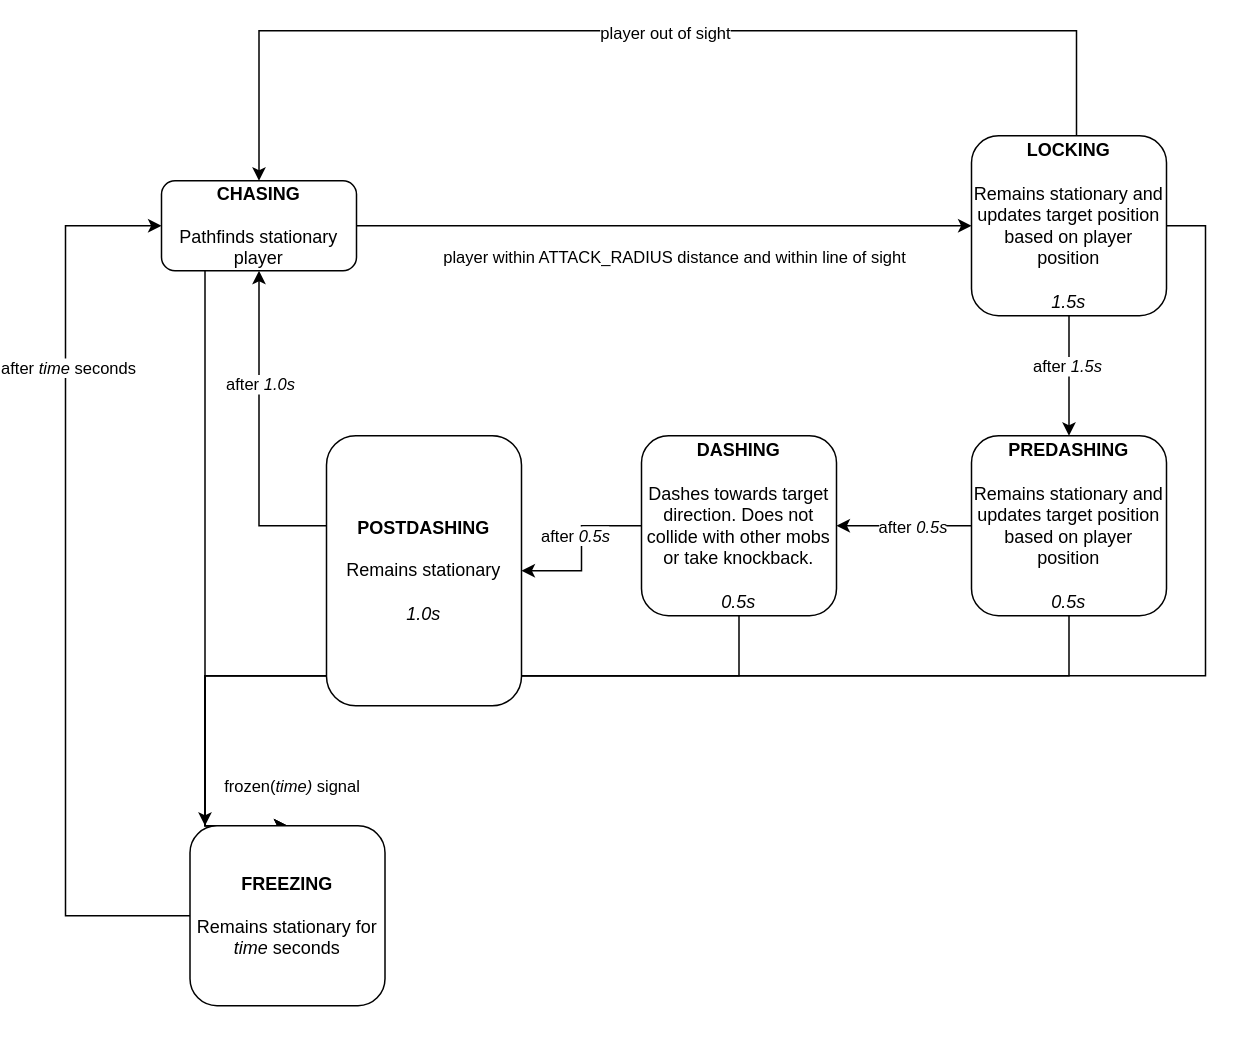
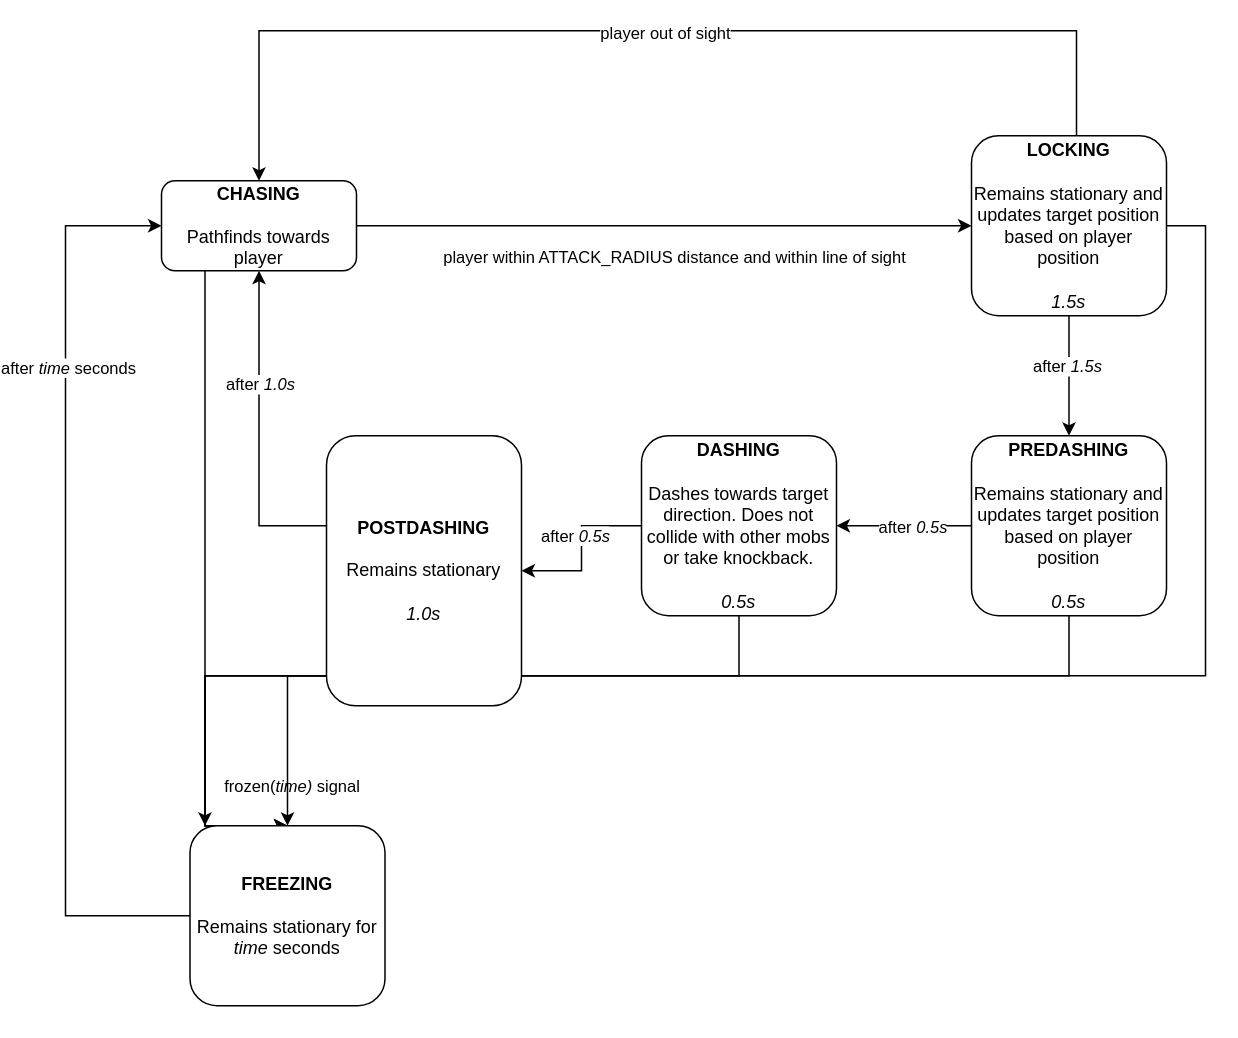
node "CHASING Pathfinds stationary player": label "CHASING Pathfinds stationary player" -> "CHASING Pathfinds towards player"
edge "POSTDASHING Remains stationary 1.0s" -> "FREEZING Remains stationary for time seconds": added
